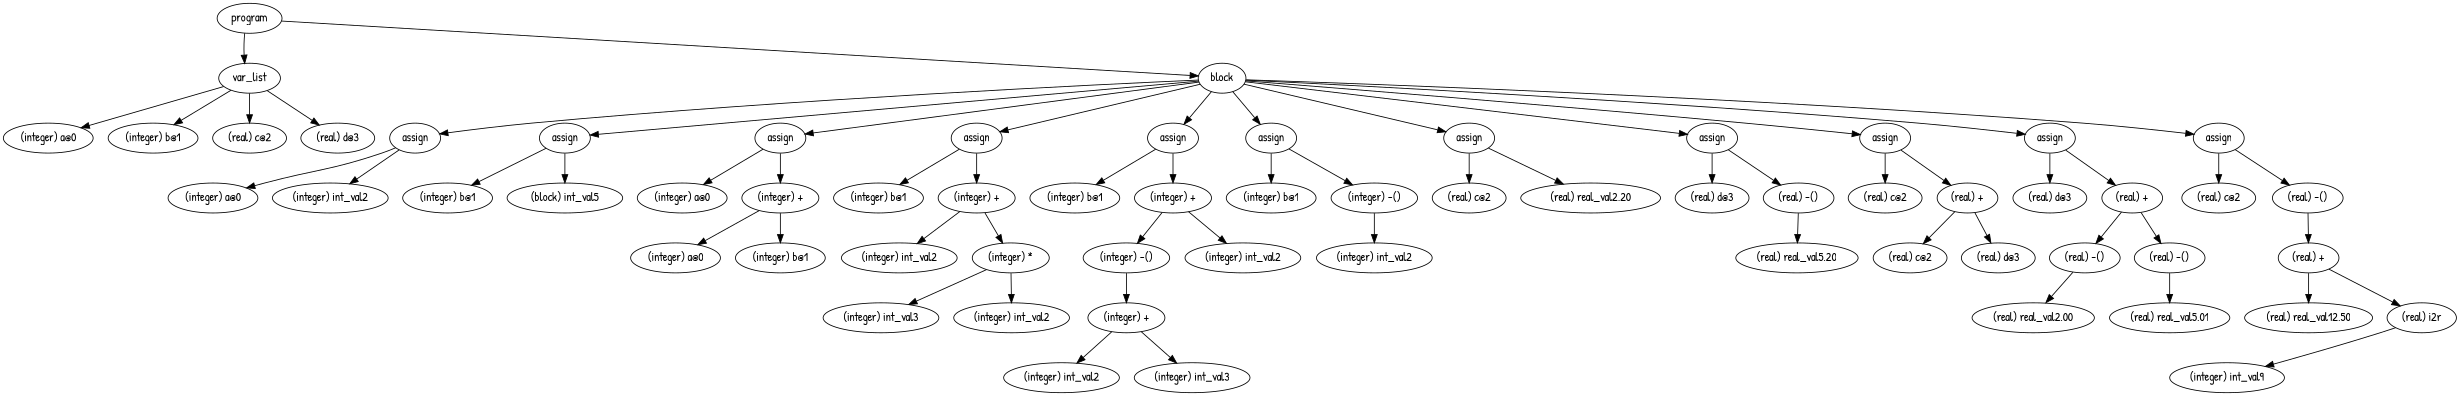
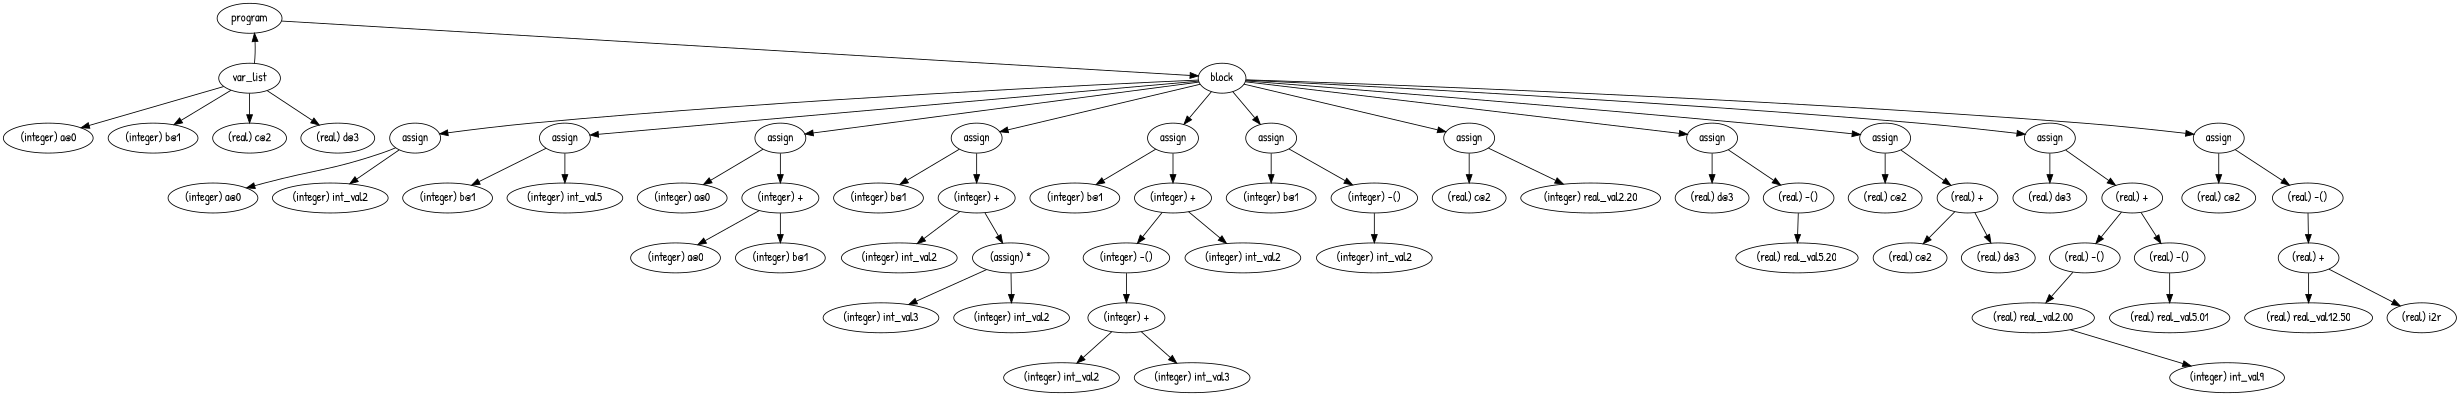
edge "program" -> "var_list": reversed
node "(block) int_val5": label "(block) int_val5" -> "(integer) int_val5"
node "(real) real_val2.20": label "(real) real_val2.20" -> "(integer) real_val2.20"
node "(integer) *": label "(integer) *" -> "(assign) *"
edge "(real) i2r" -> "(integer) int_val9": now "(real) real_val2.00" -> "(integer) int_val9"
